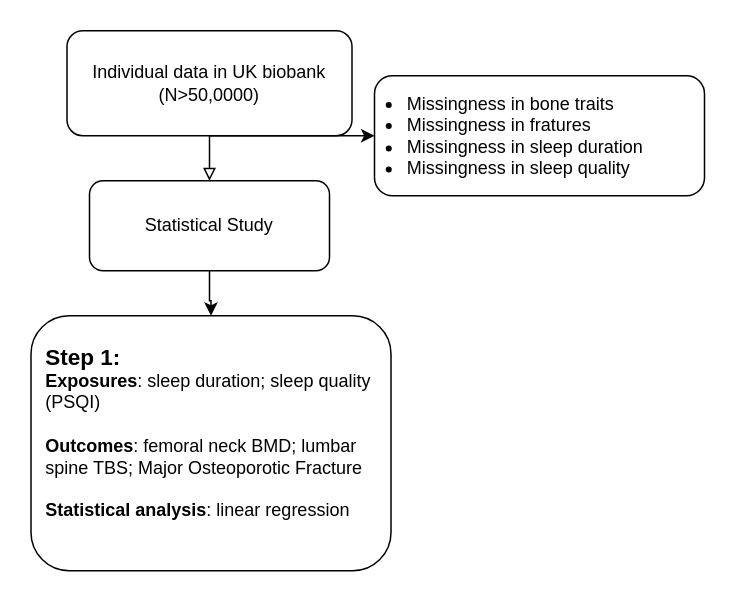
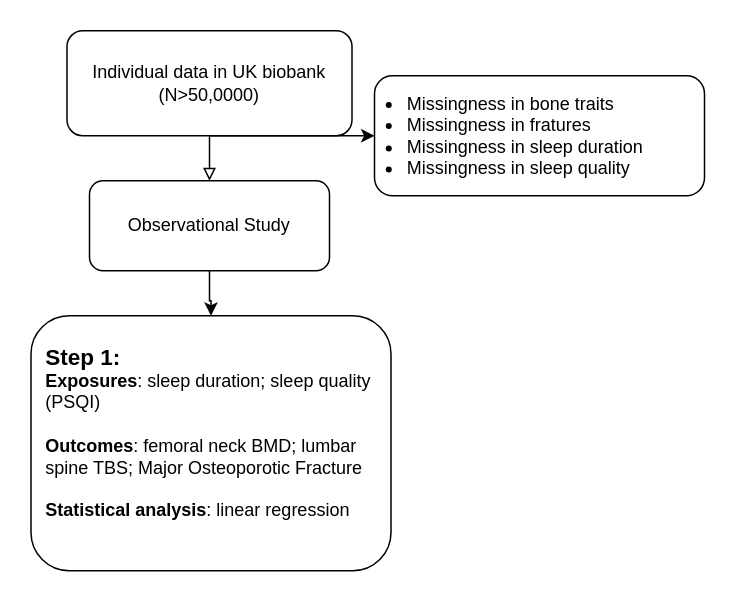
node "Statistical Study": label "Statistical Study" -> "Observational Study"
